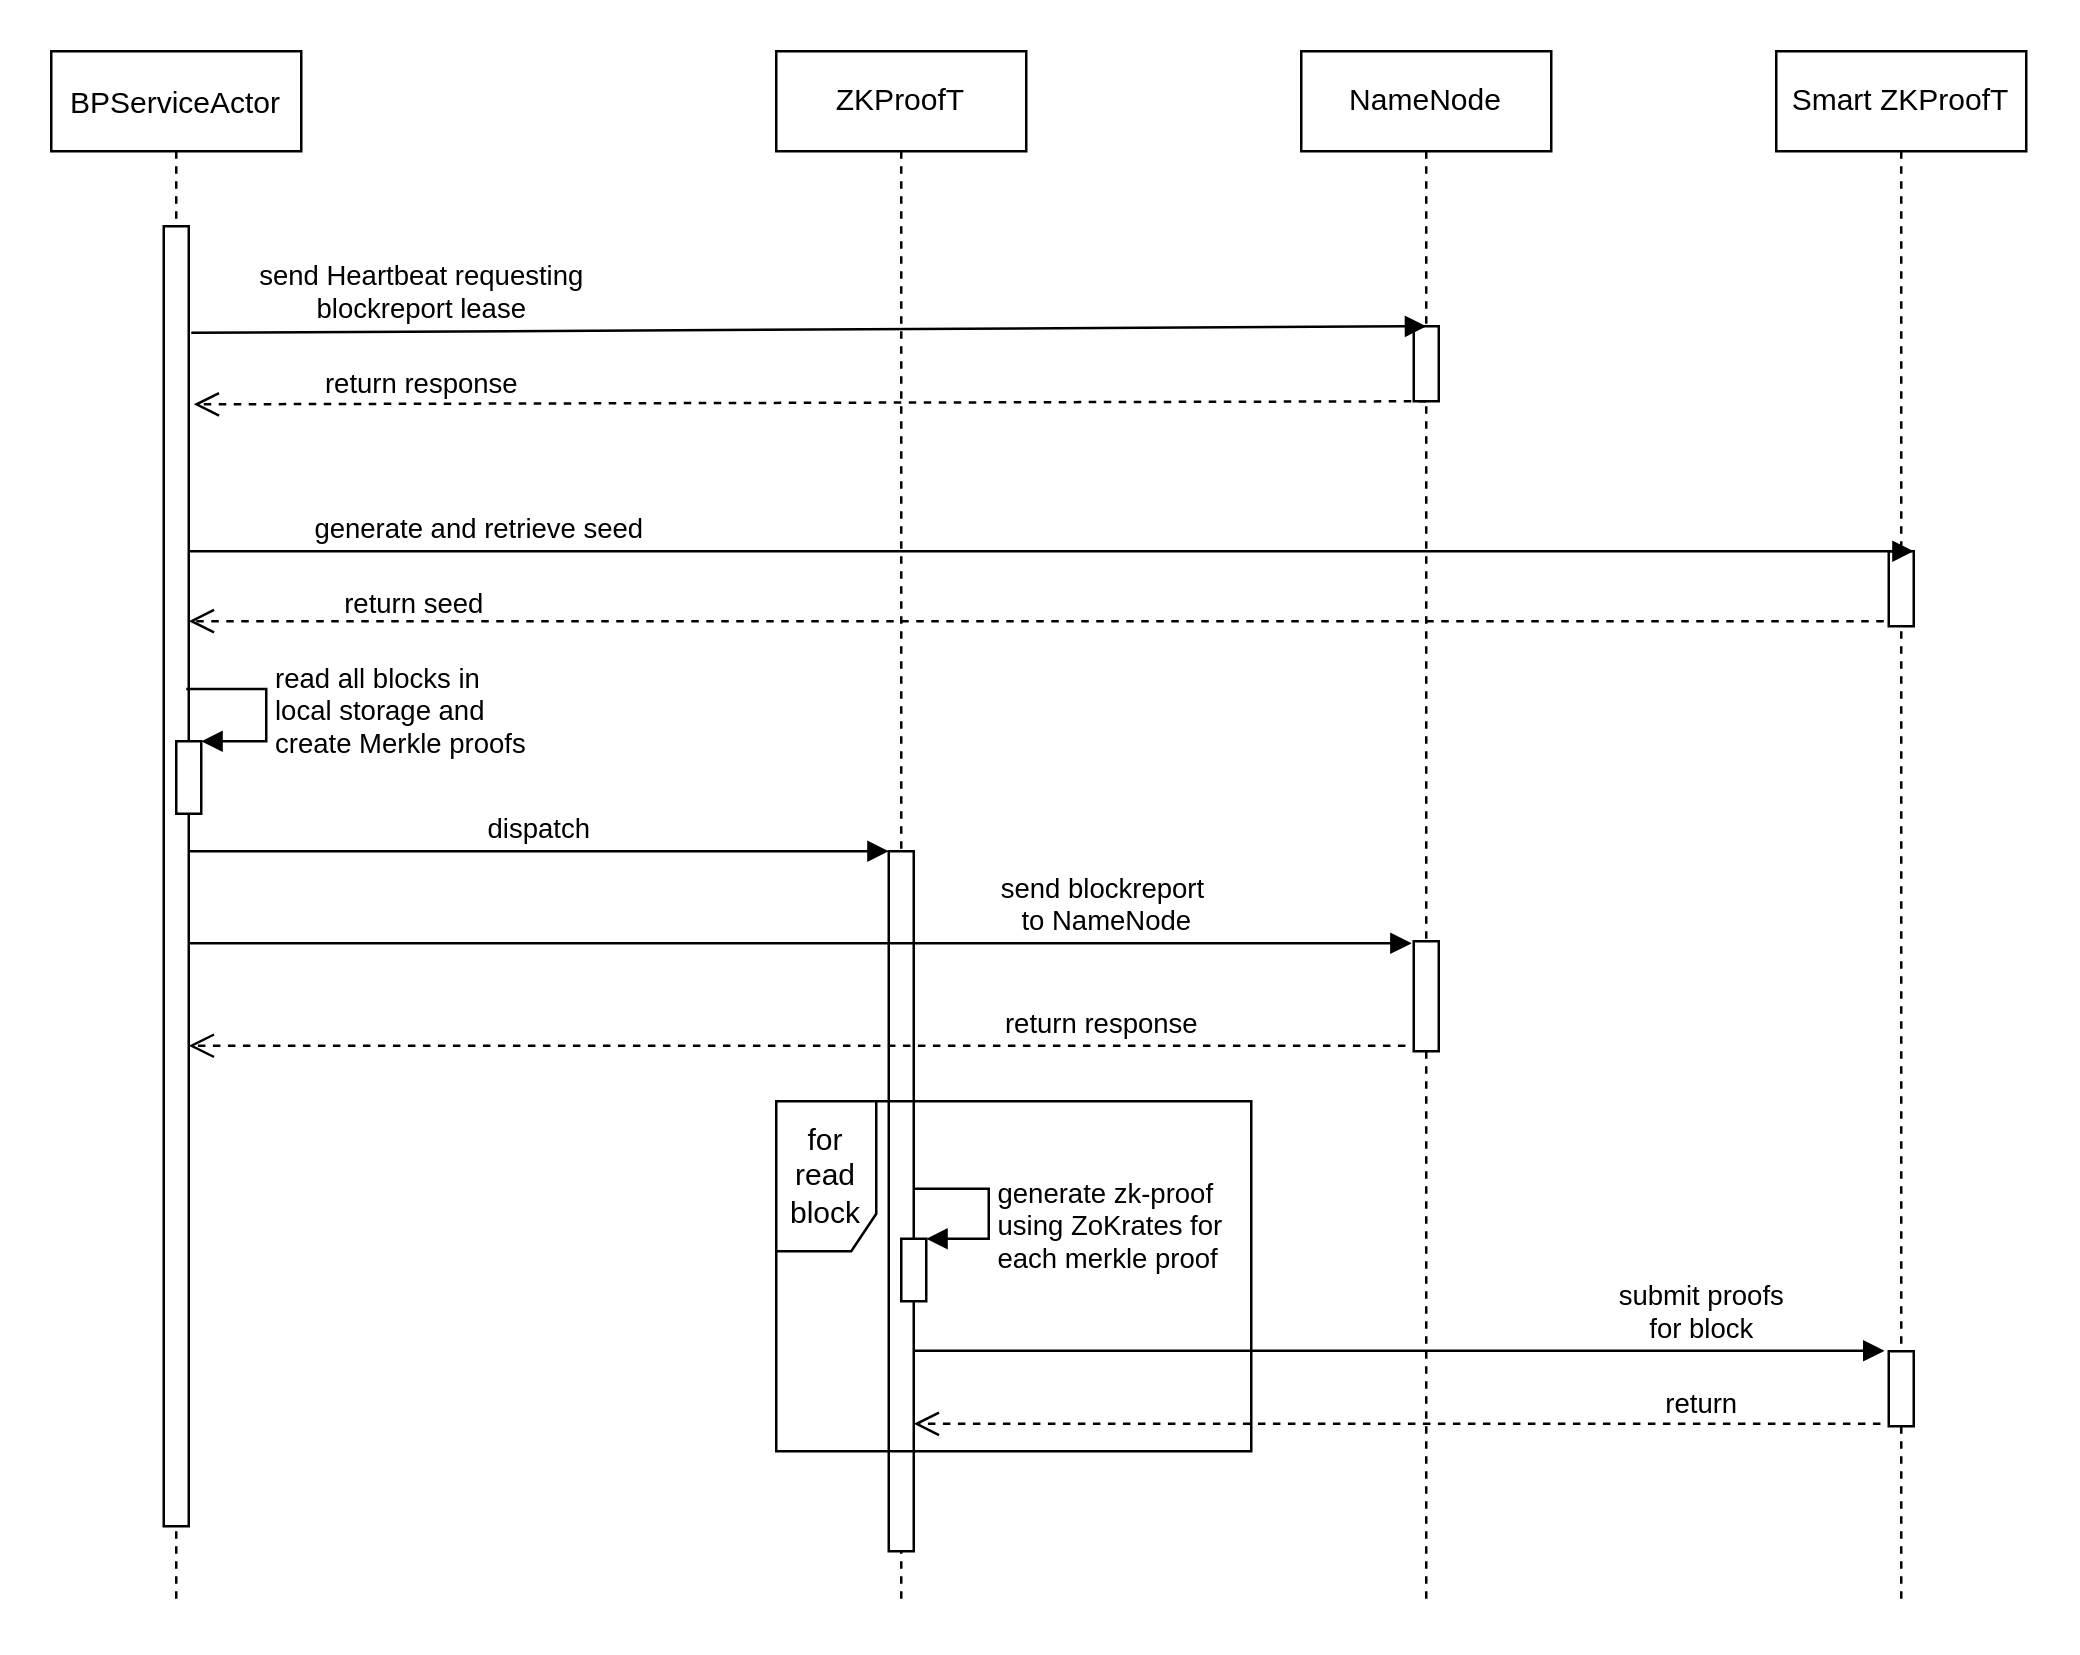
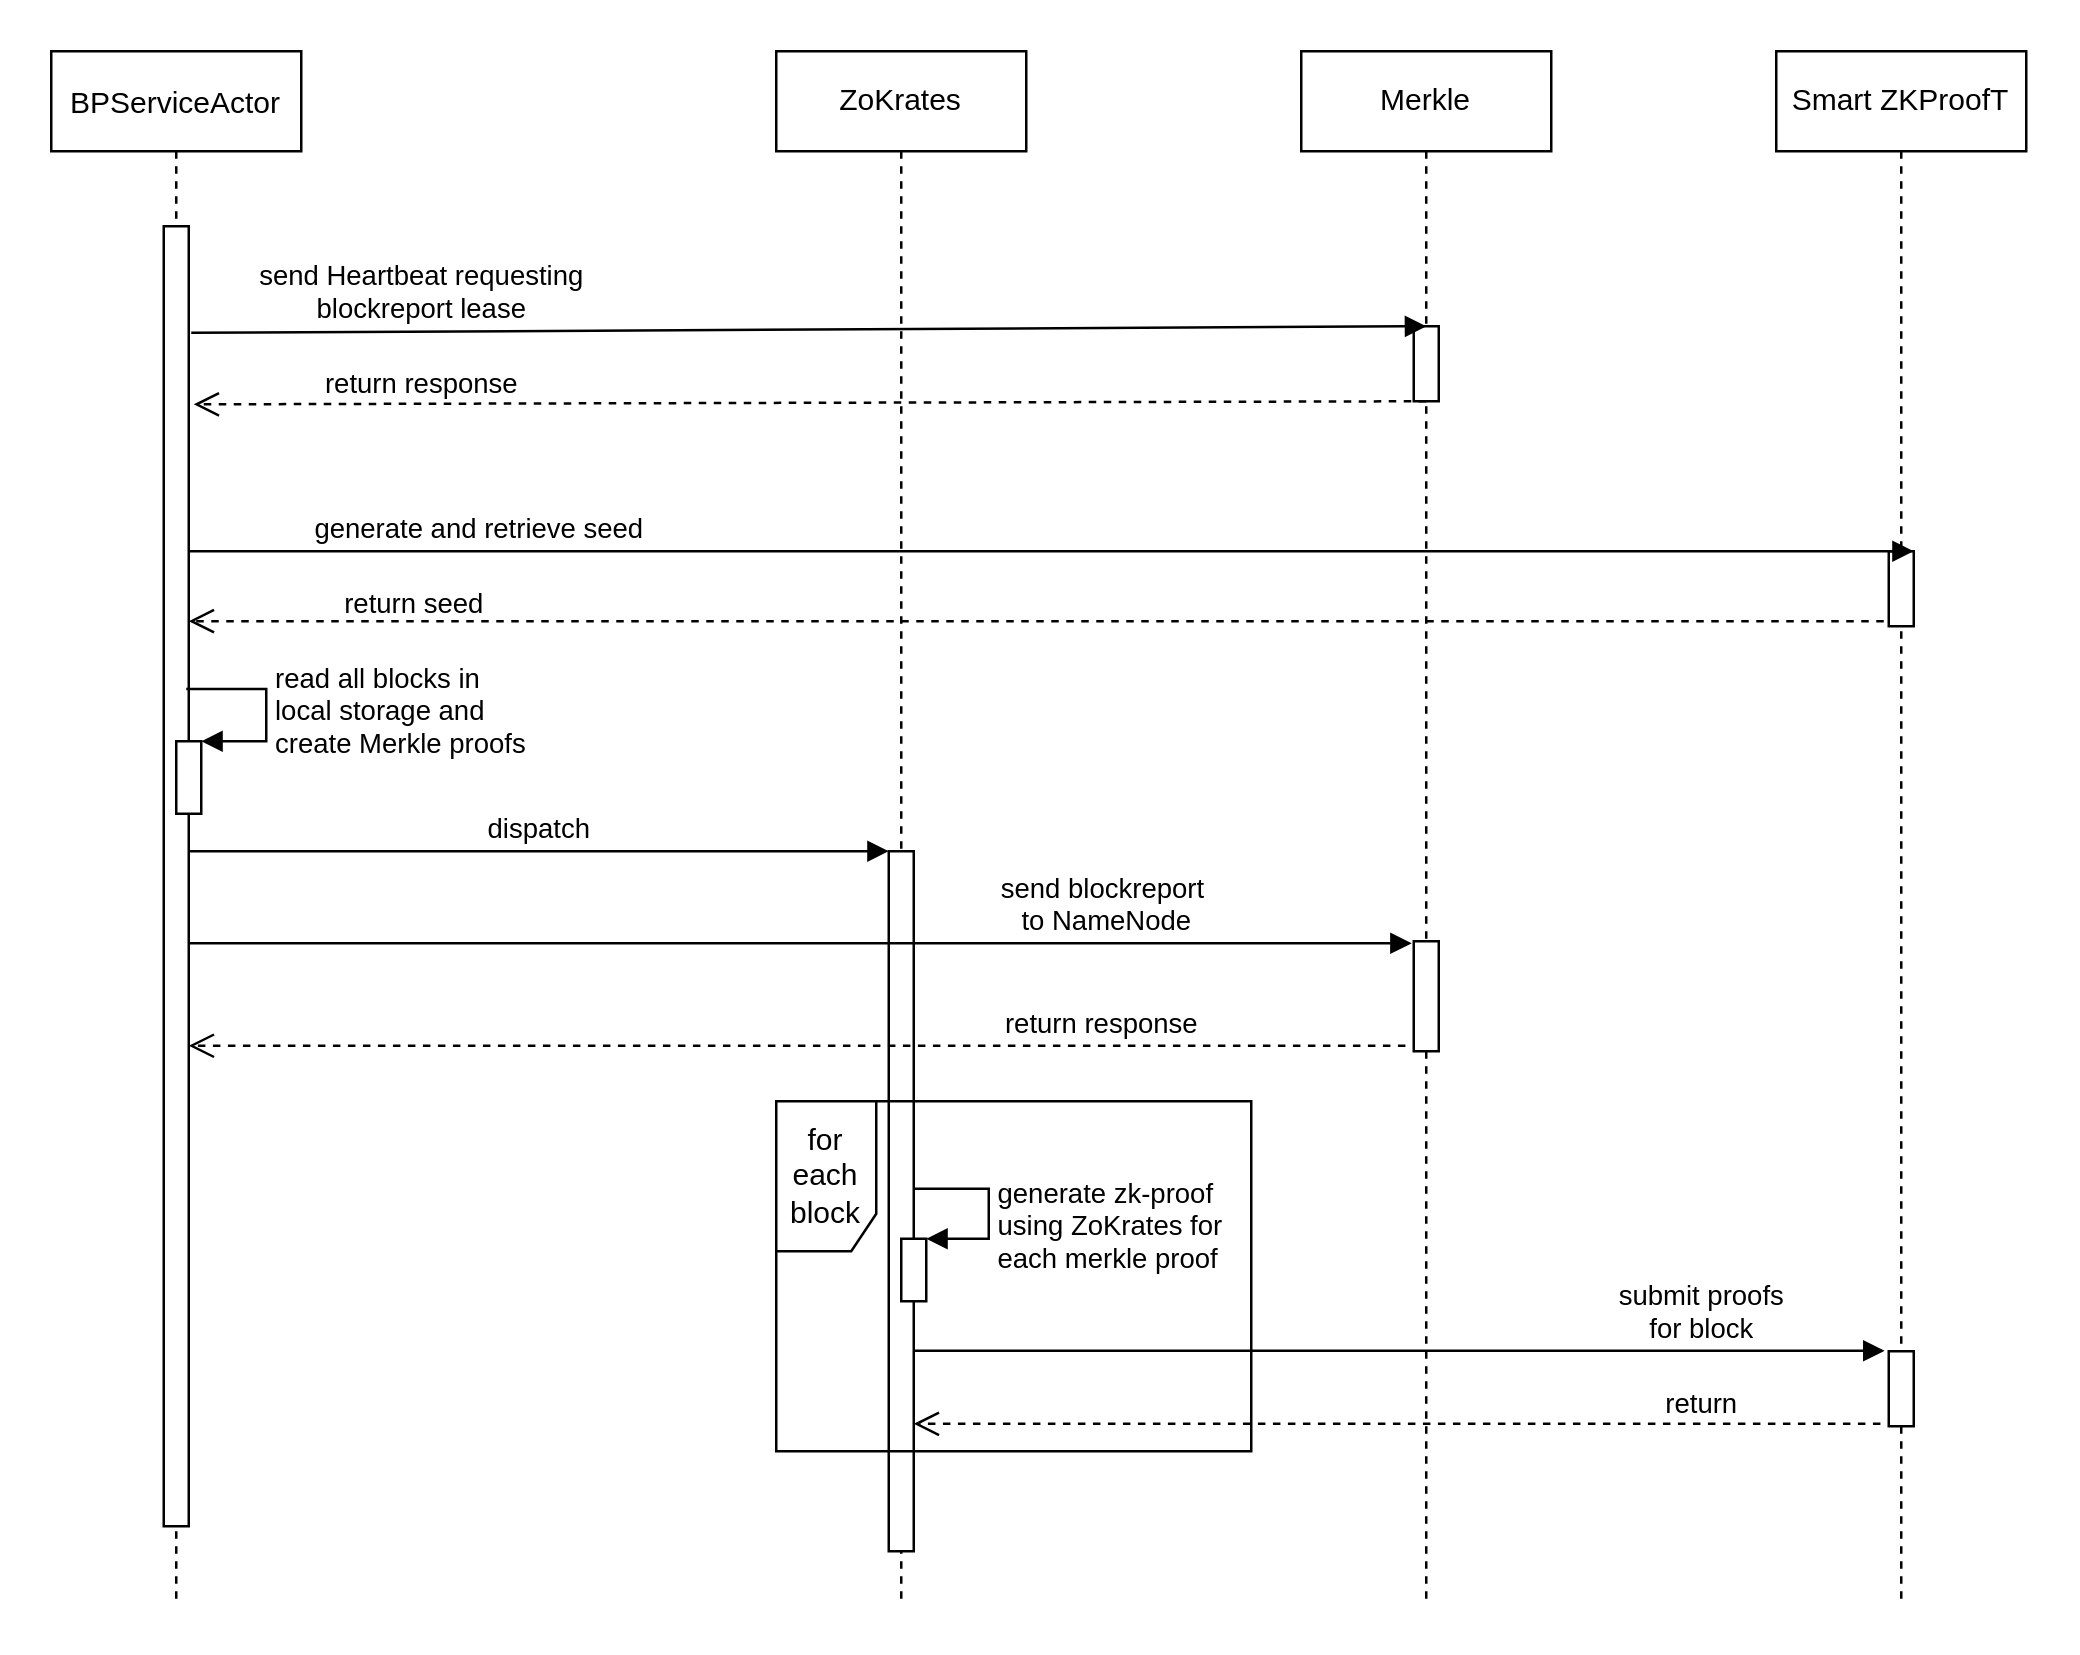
node "ZKProofT": label "ZKProofT" -> "ZoKrates"
node "NameNode": label "NameNode" -> "Merkle"
node "for read block": label "for read block" -> "for each block"
